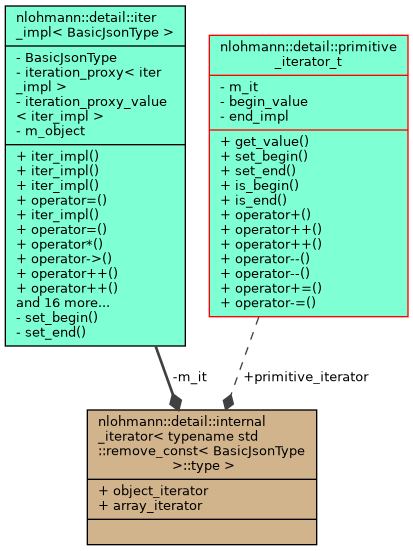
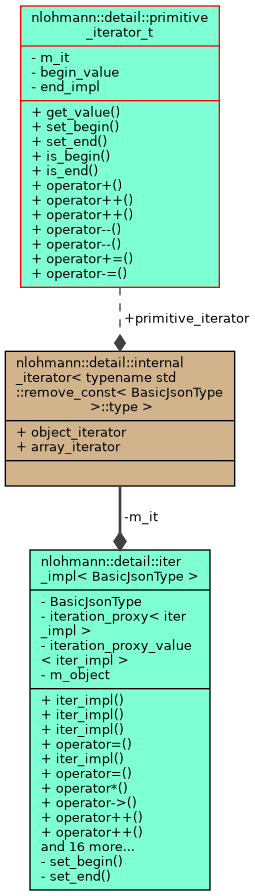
edge "nlohmann::detail::iter" -> "nlohmann::detail::internal": reversed
